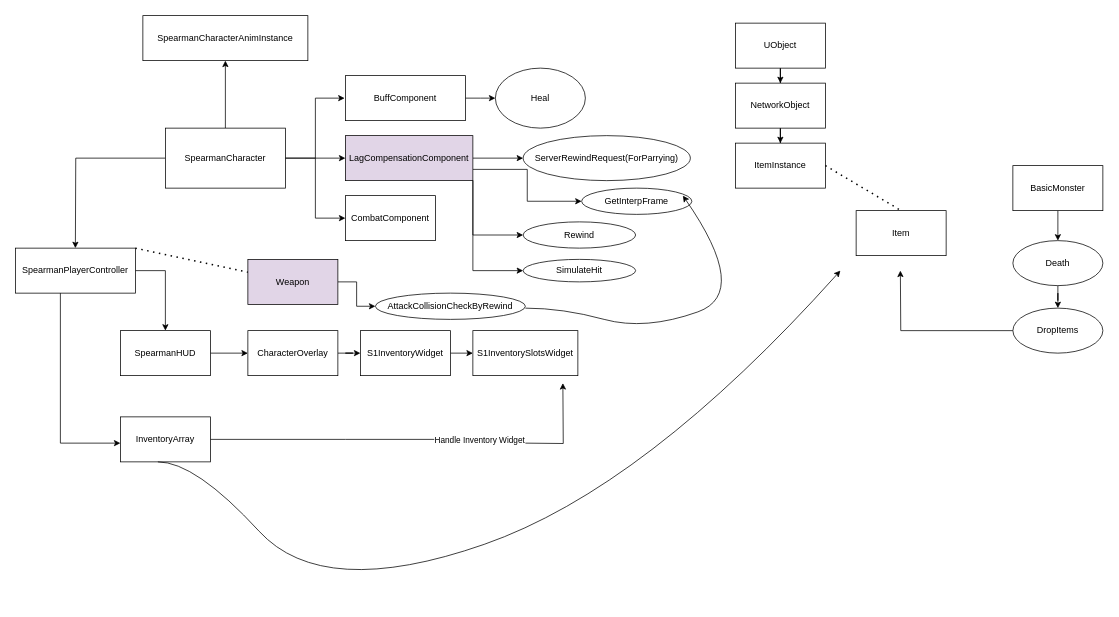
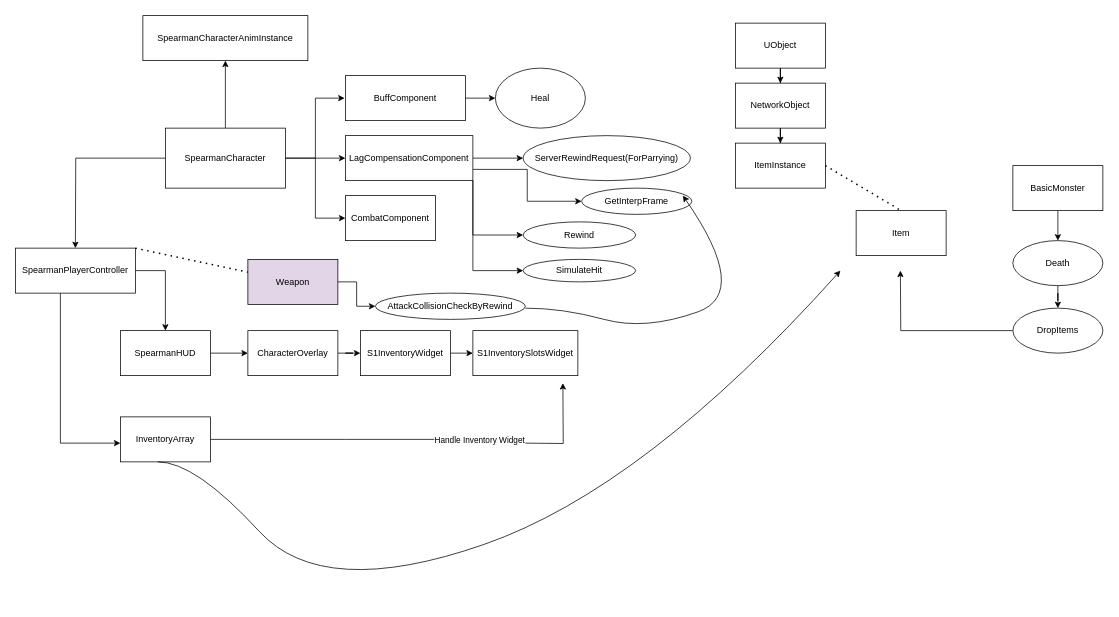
node "LagCompensationComponent": fillcolor #e1d5e7 -> #ffffff
